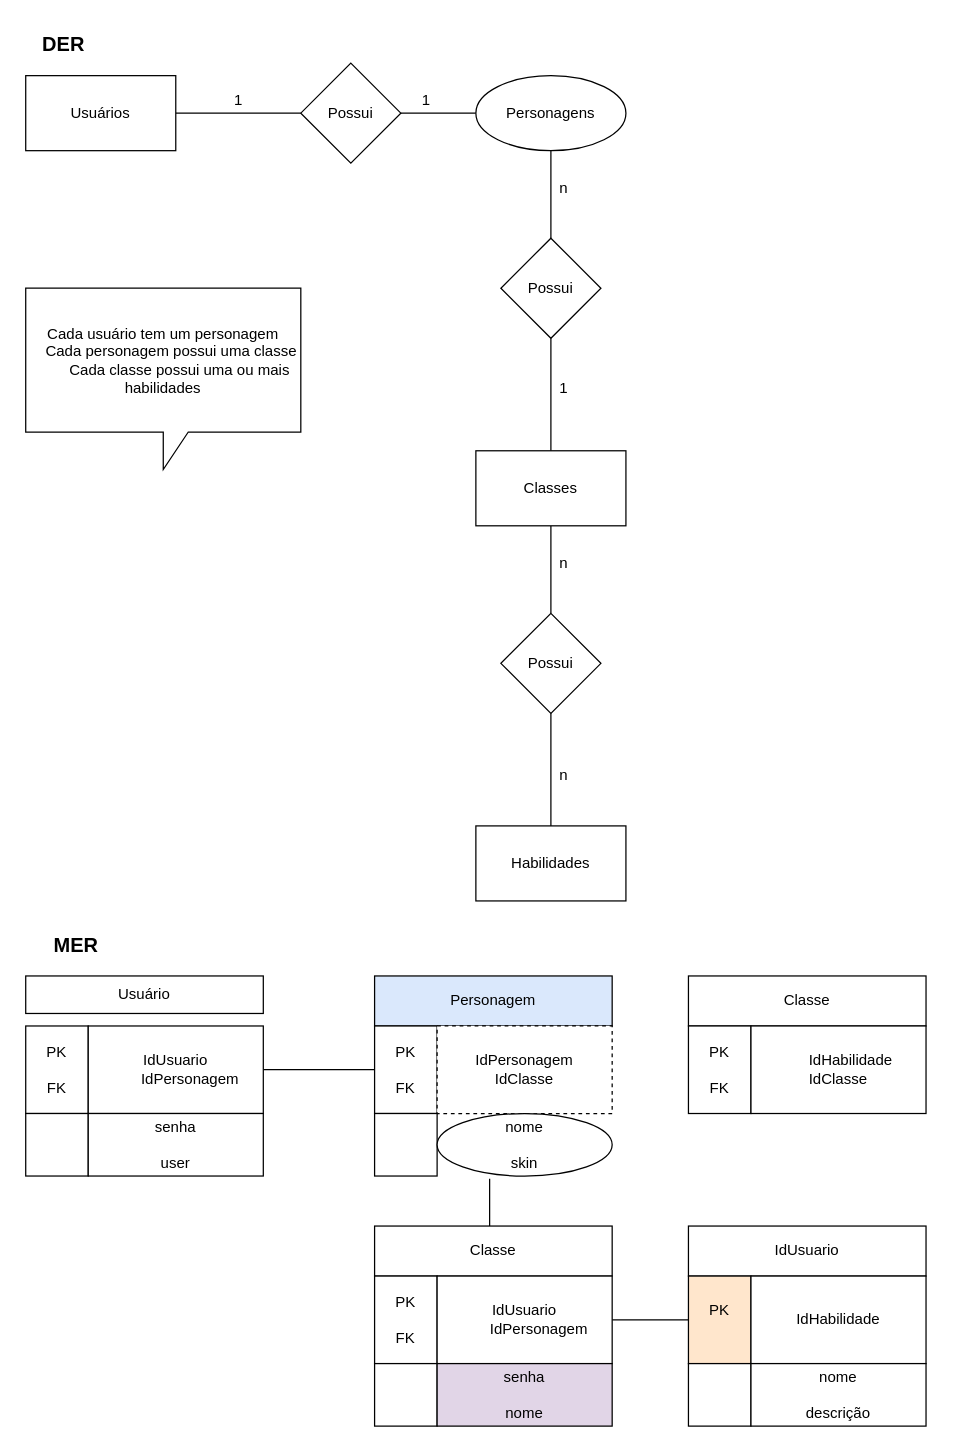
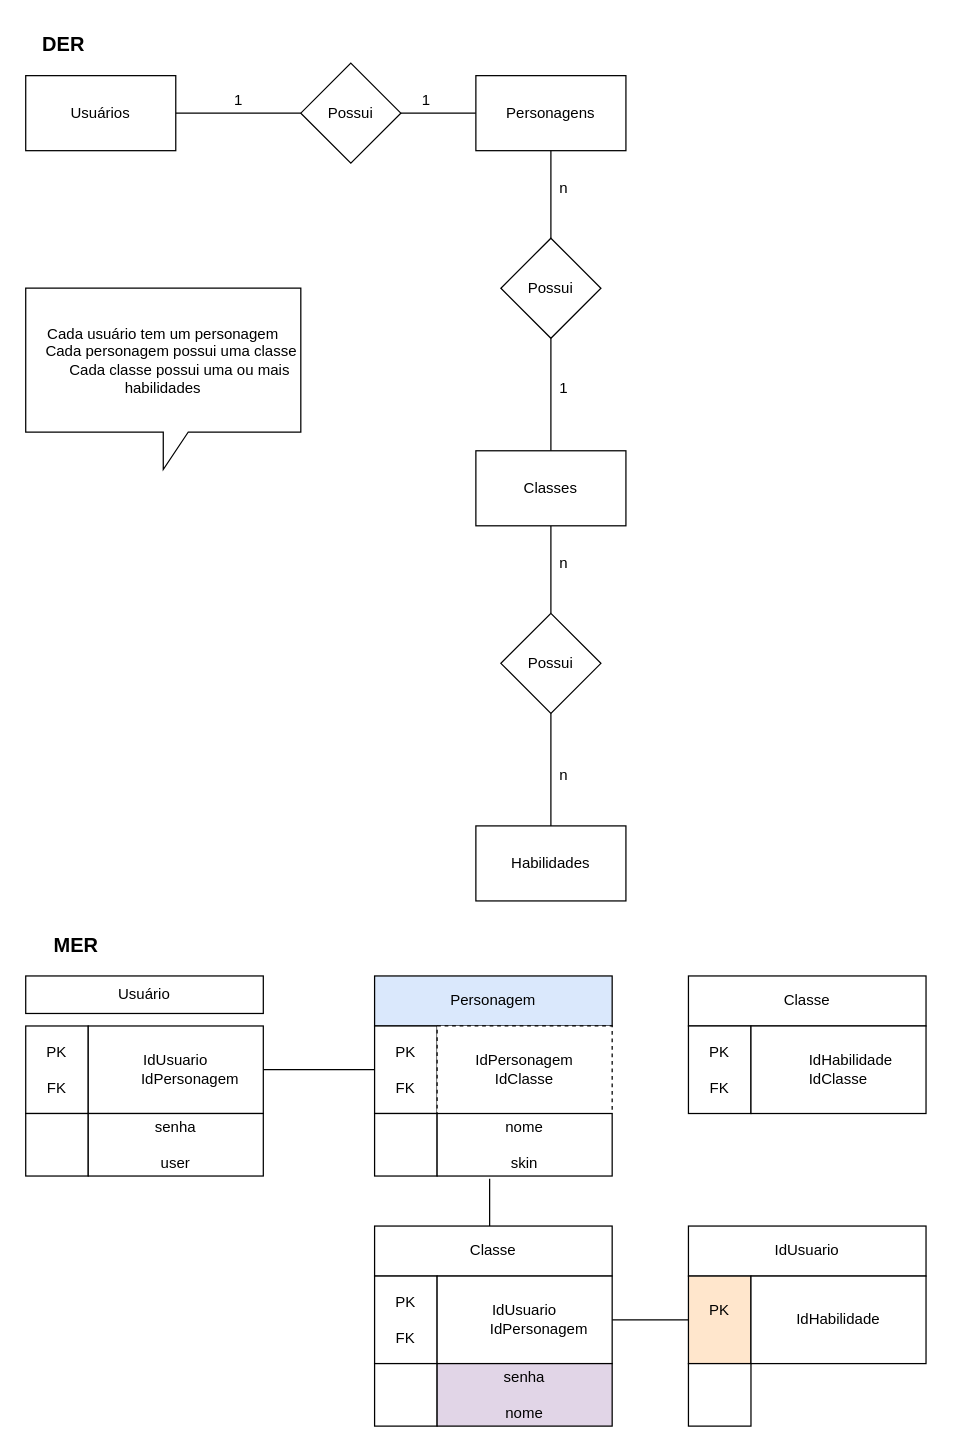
node "Personagens": shape ellipse -> rectangle
node "nome skin": shape ellipse -> rectangle
node "nome descrição": removed
